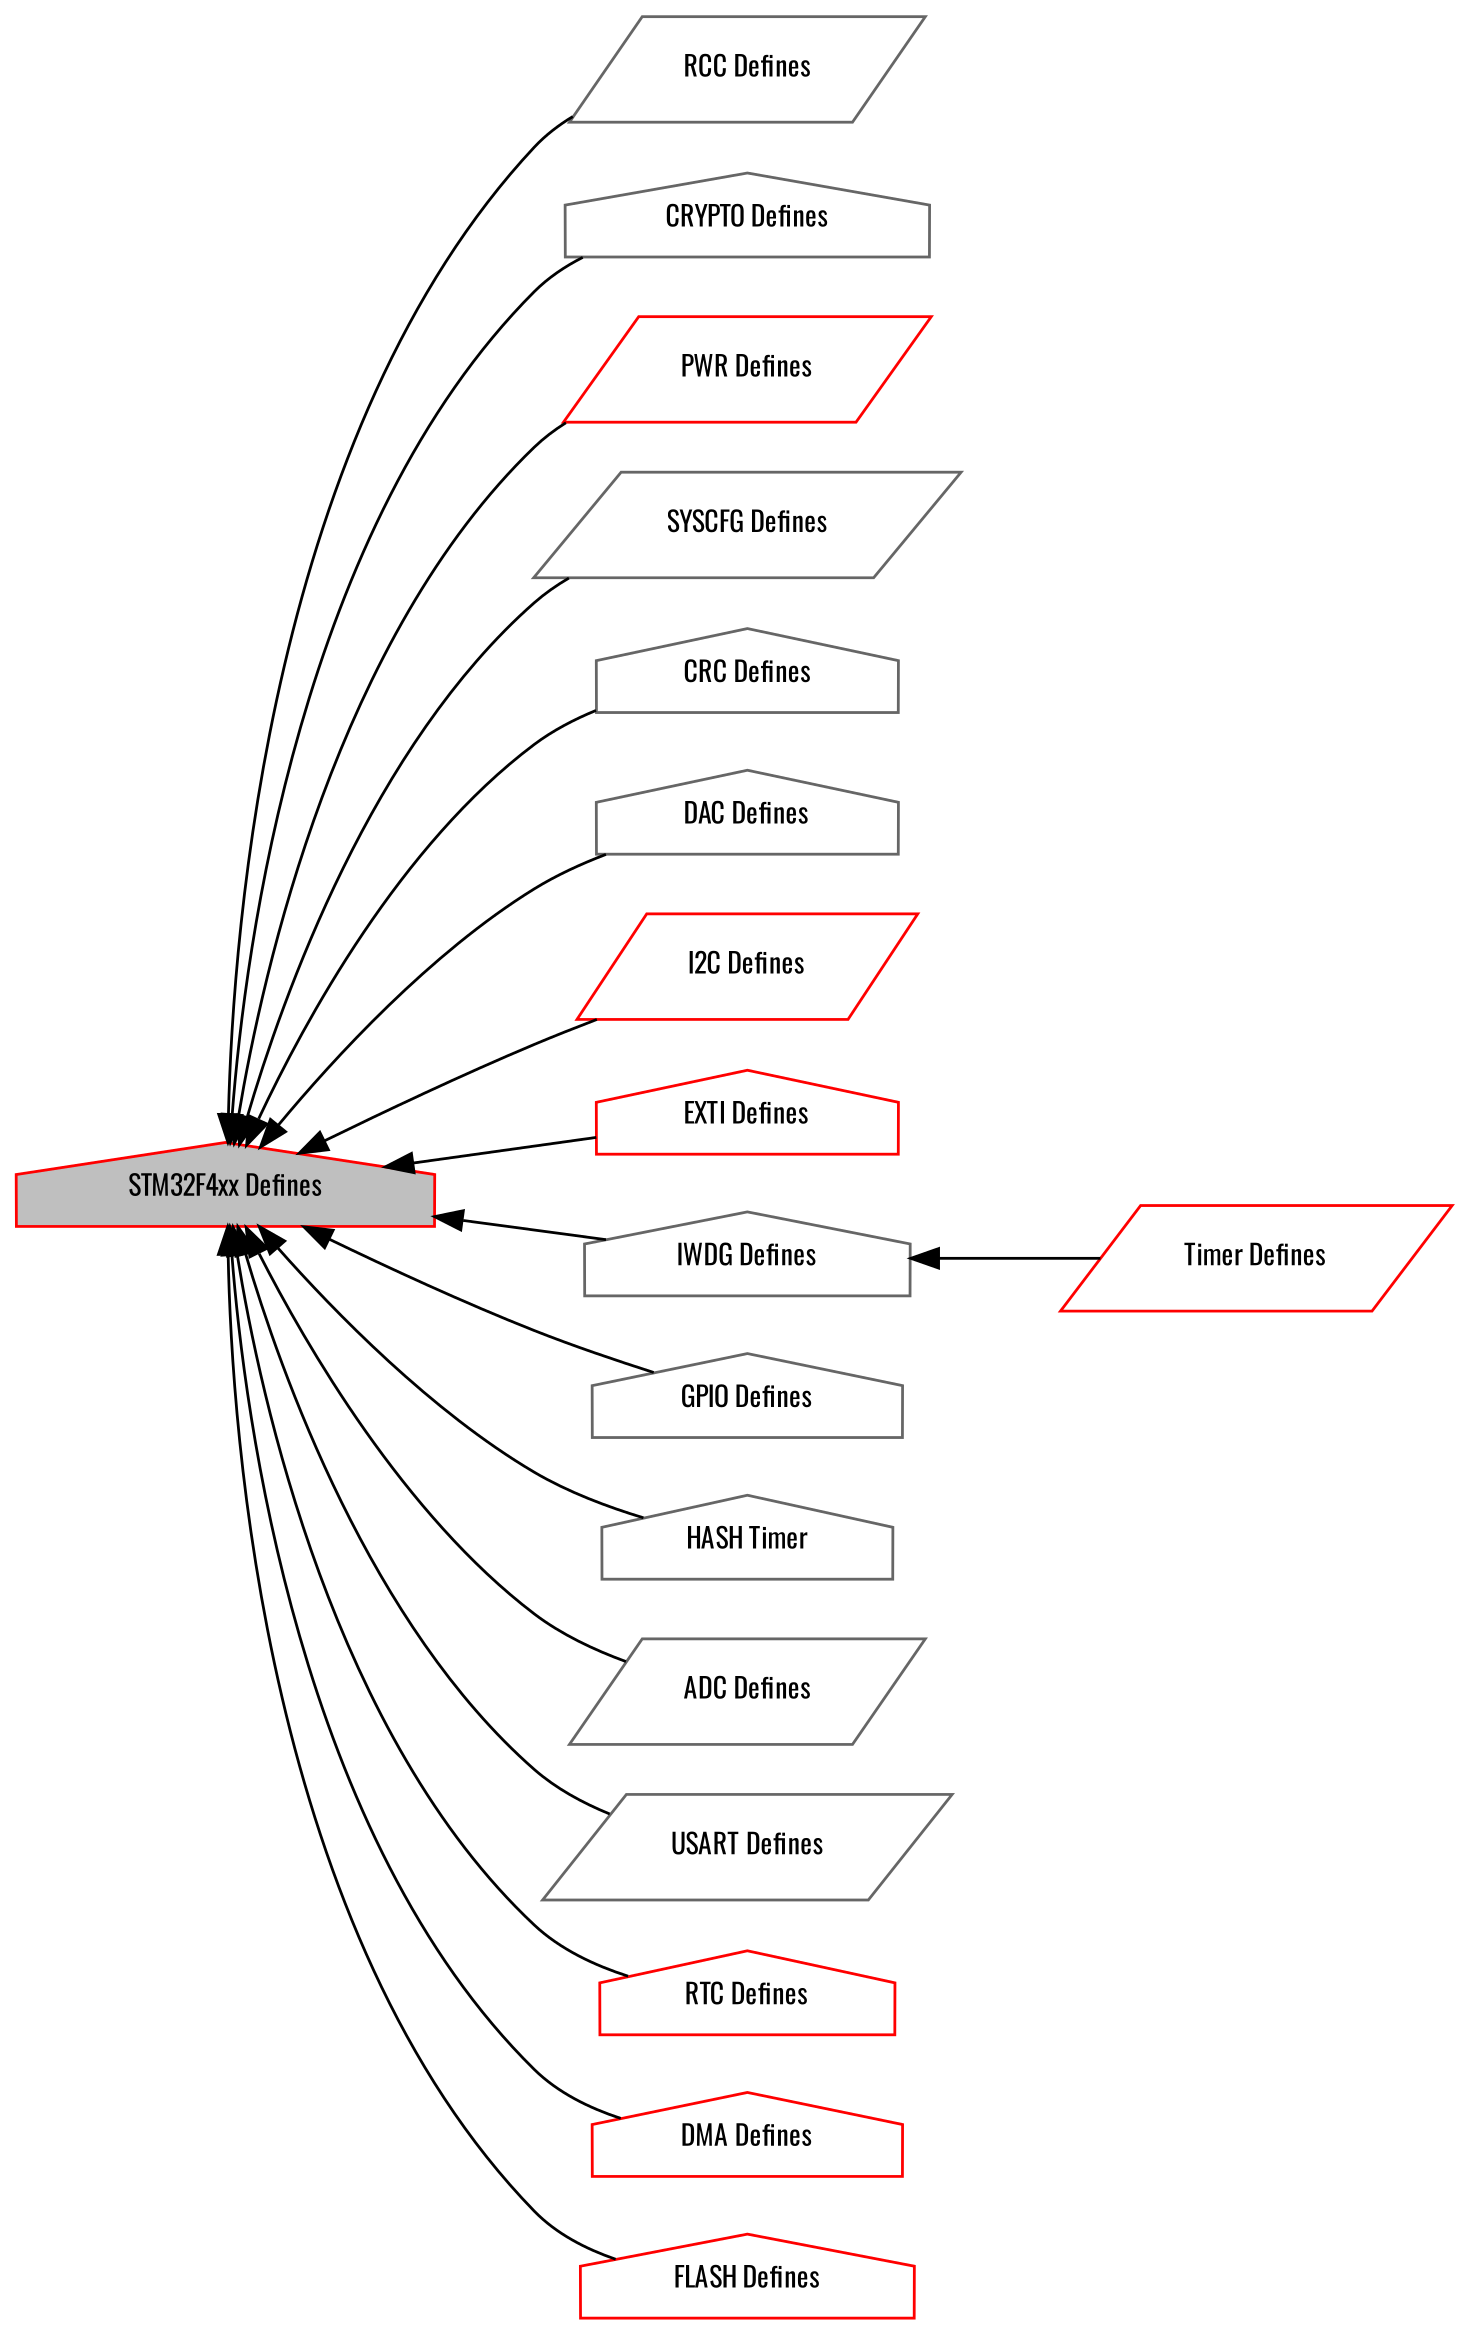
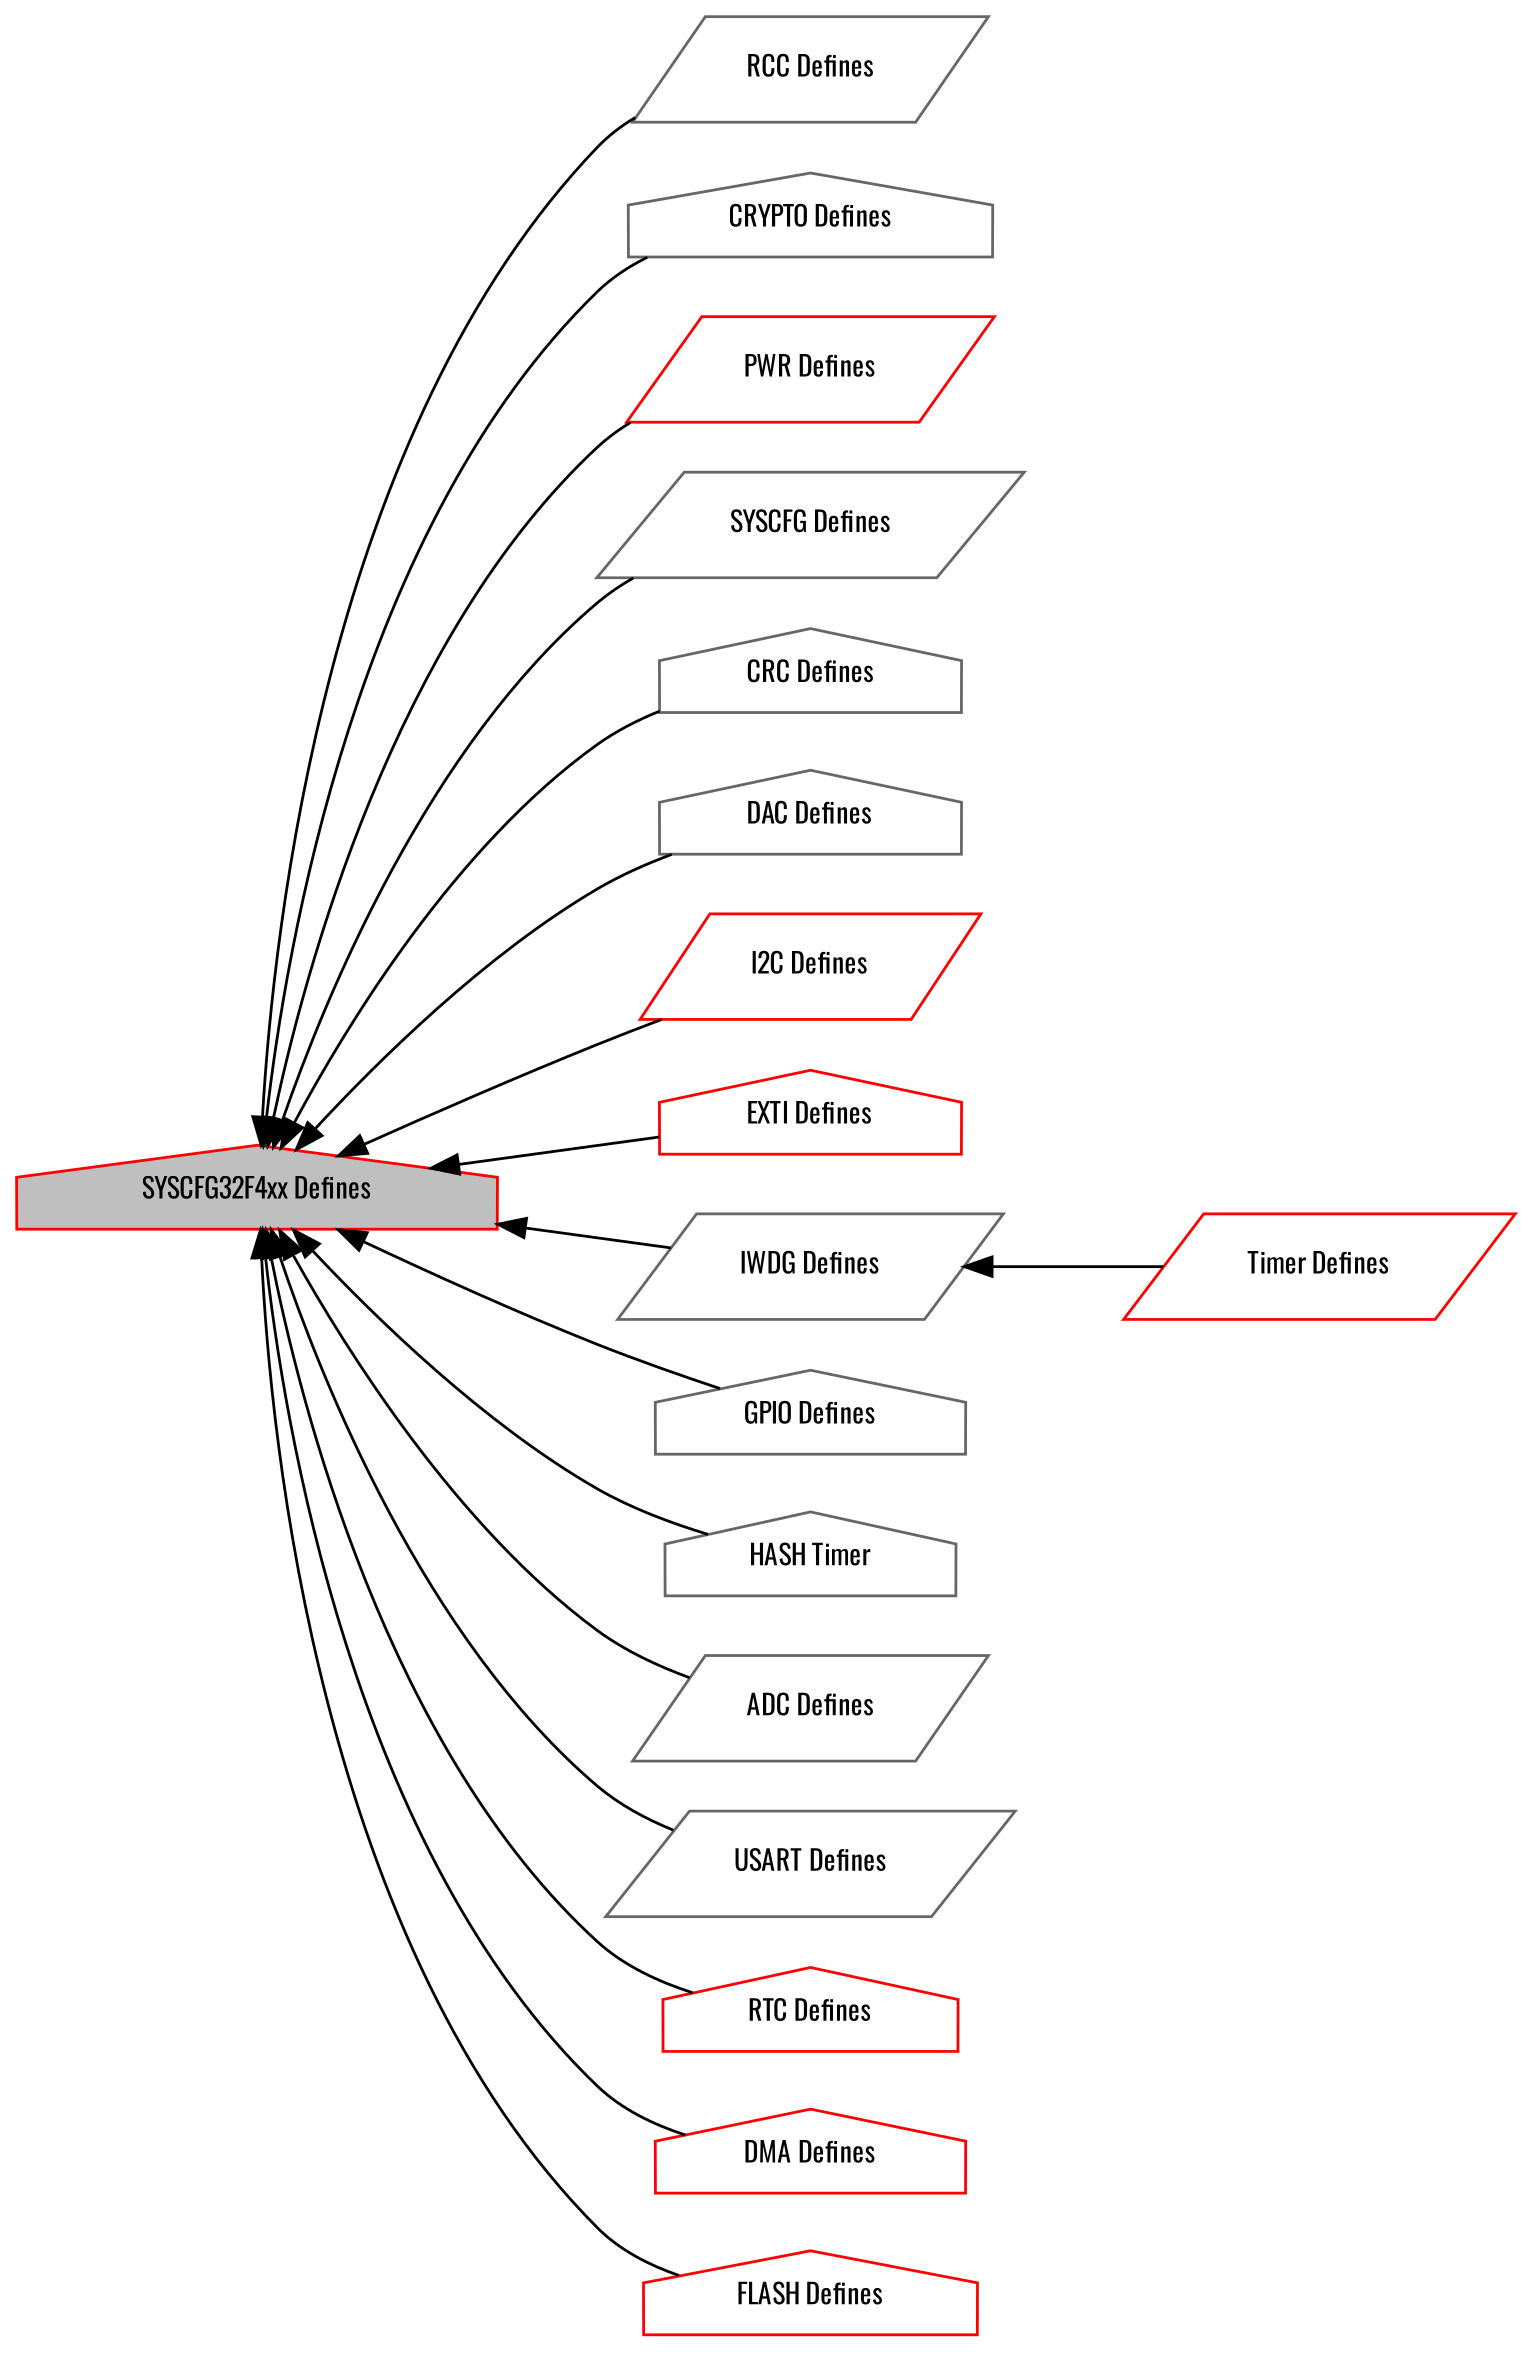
node "STM32F4xx Defines": label "STM32F4xx Defines" -> "SYSCFG32F4xx Defines"
node "IWDG Defines": shape house -> parallelogram
